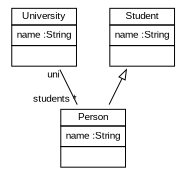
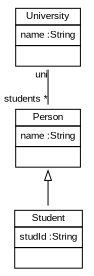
node "Student": text "name :String" -> "studId :String"
edge "Person" -> "Student": reversed
